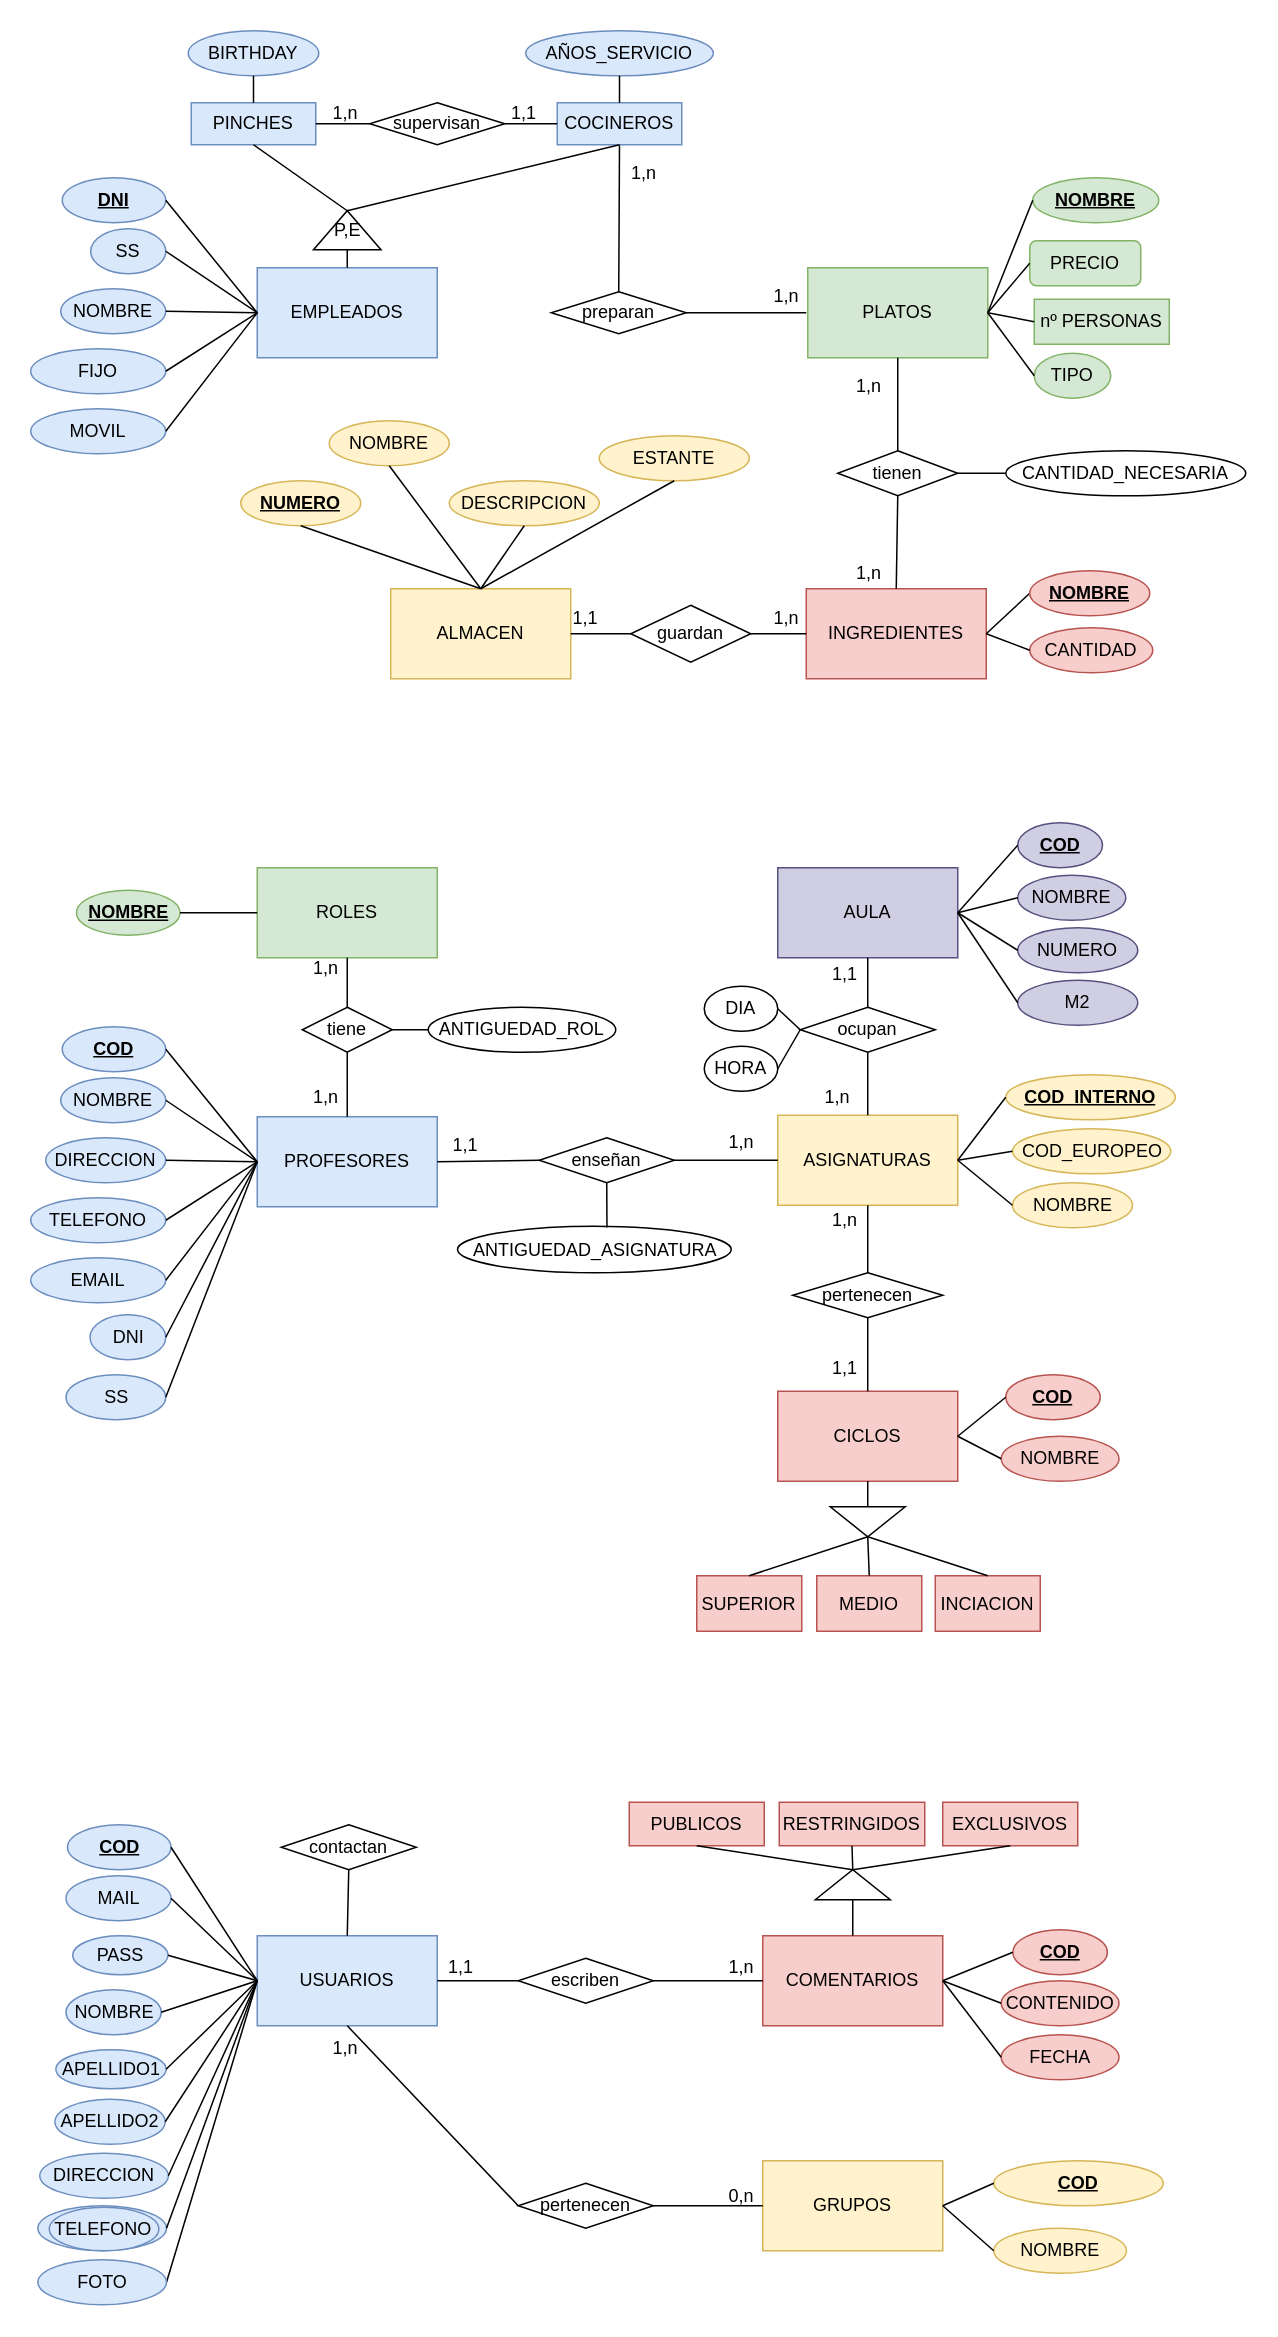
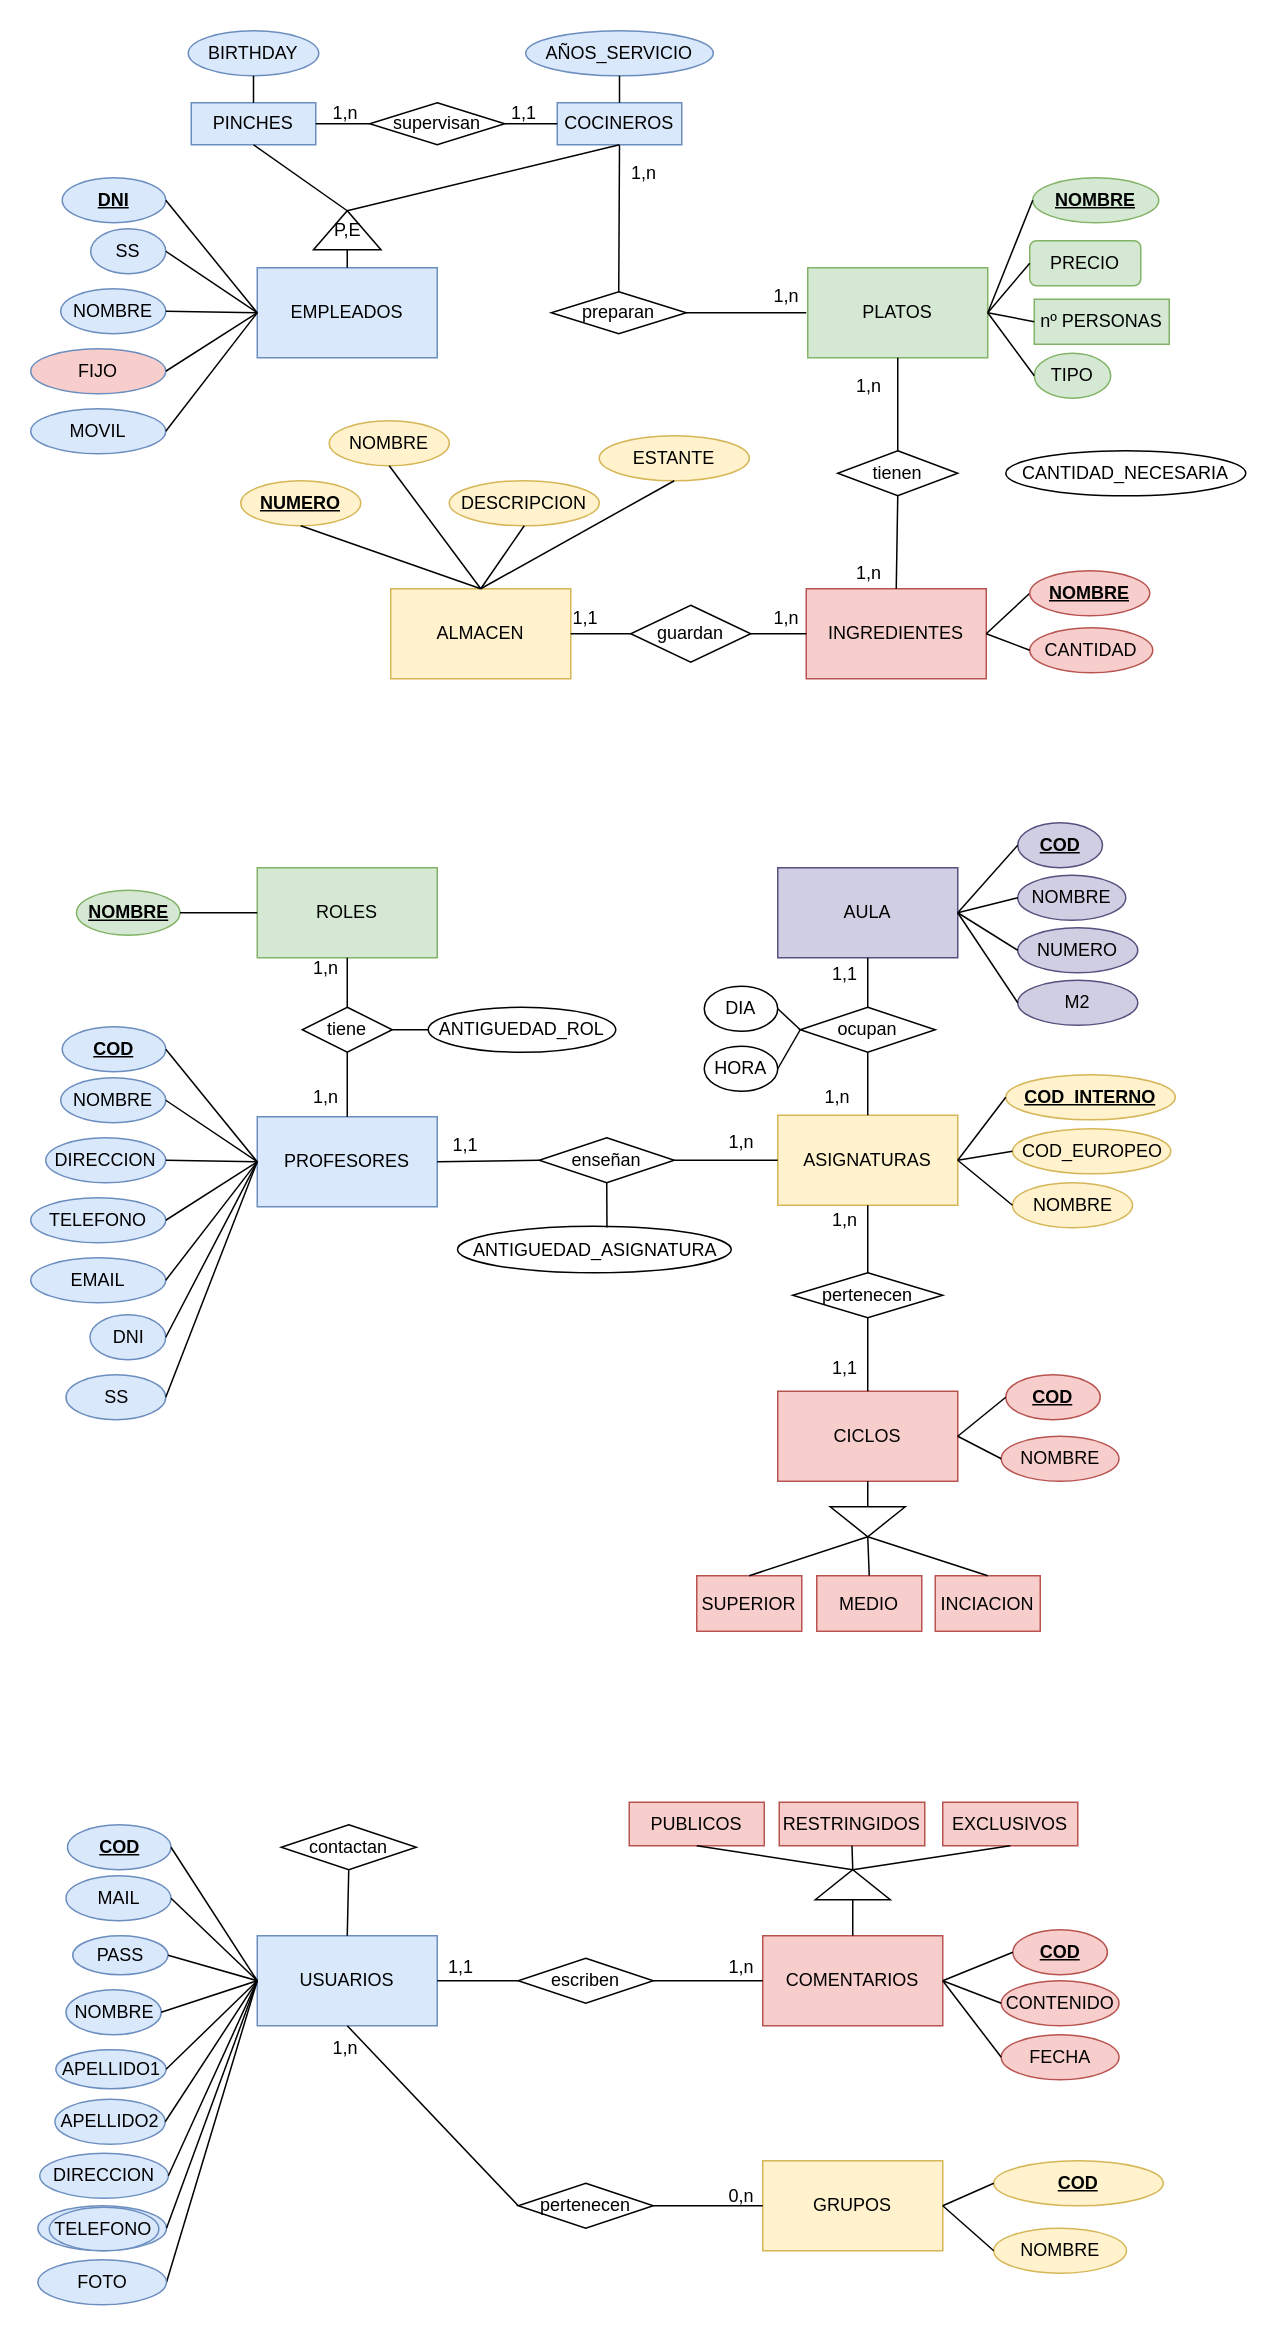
node "FIJO": fillcolor #dae8fc -> #f8cecc
edge "tienen" -- "CANTIDAD_NECESARIA": removed
